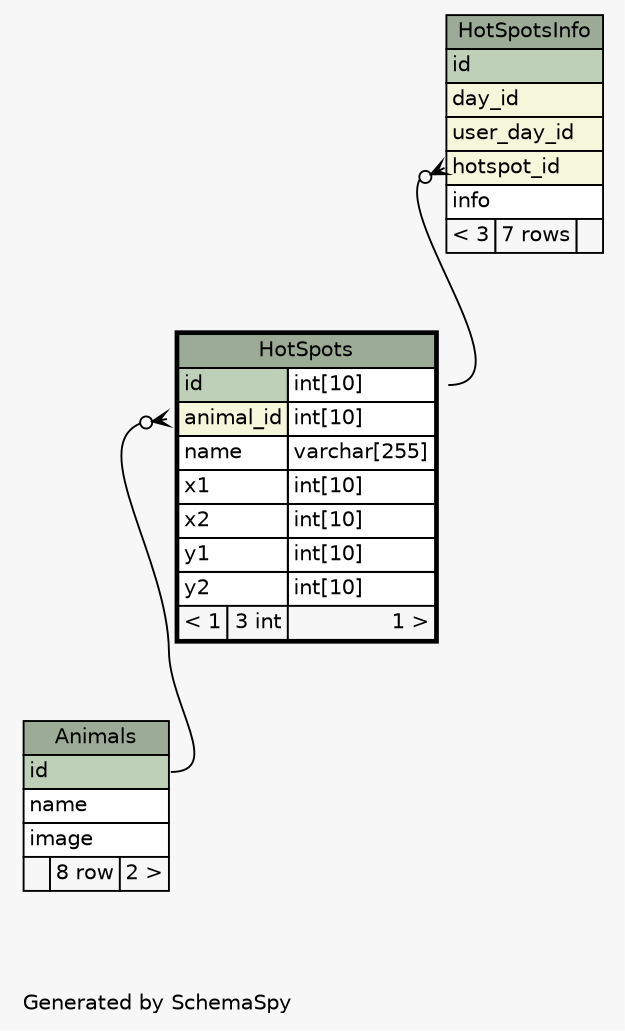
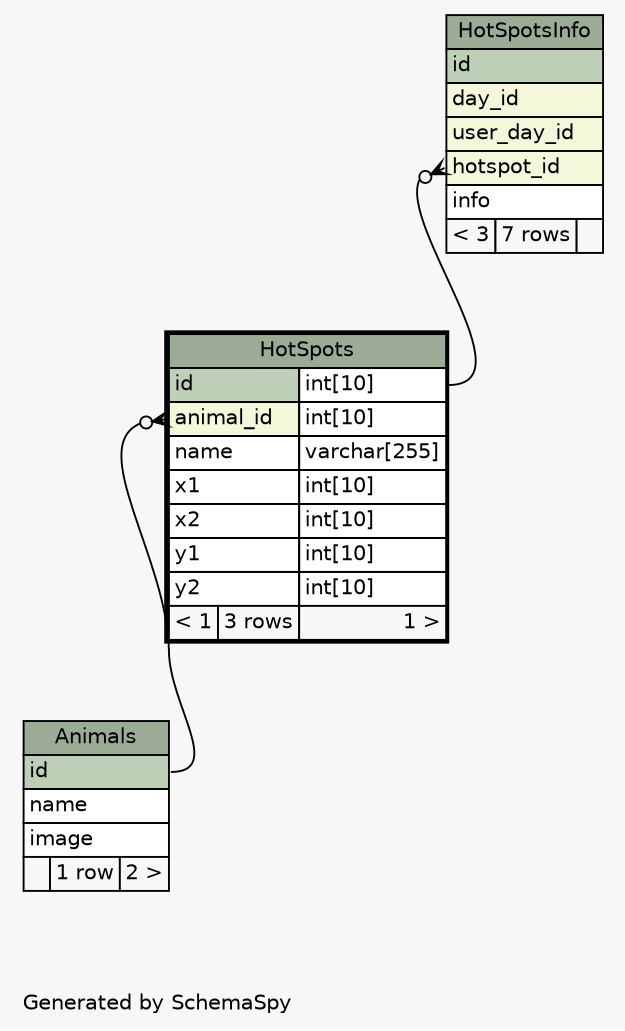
node "HotSpots": text "3 int" -> "3 rows"
node "Animals": text "8 row" -> "1 row"
